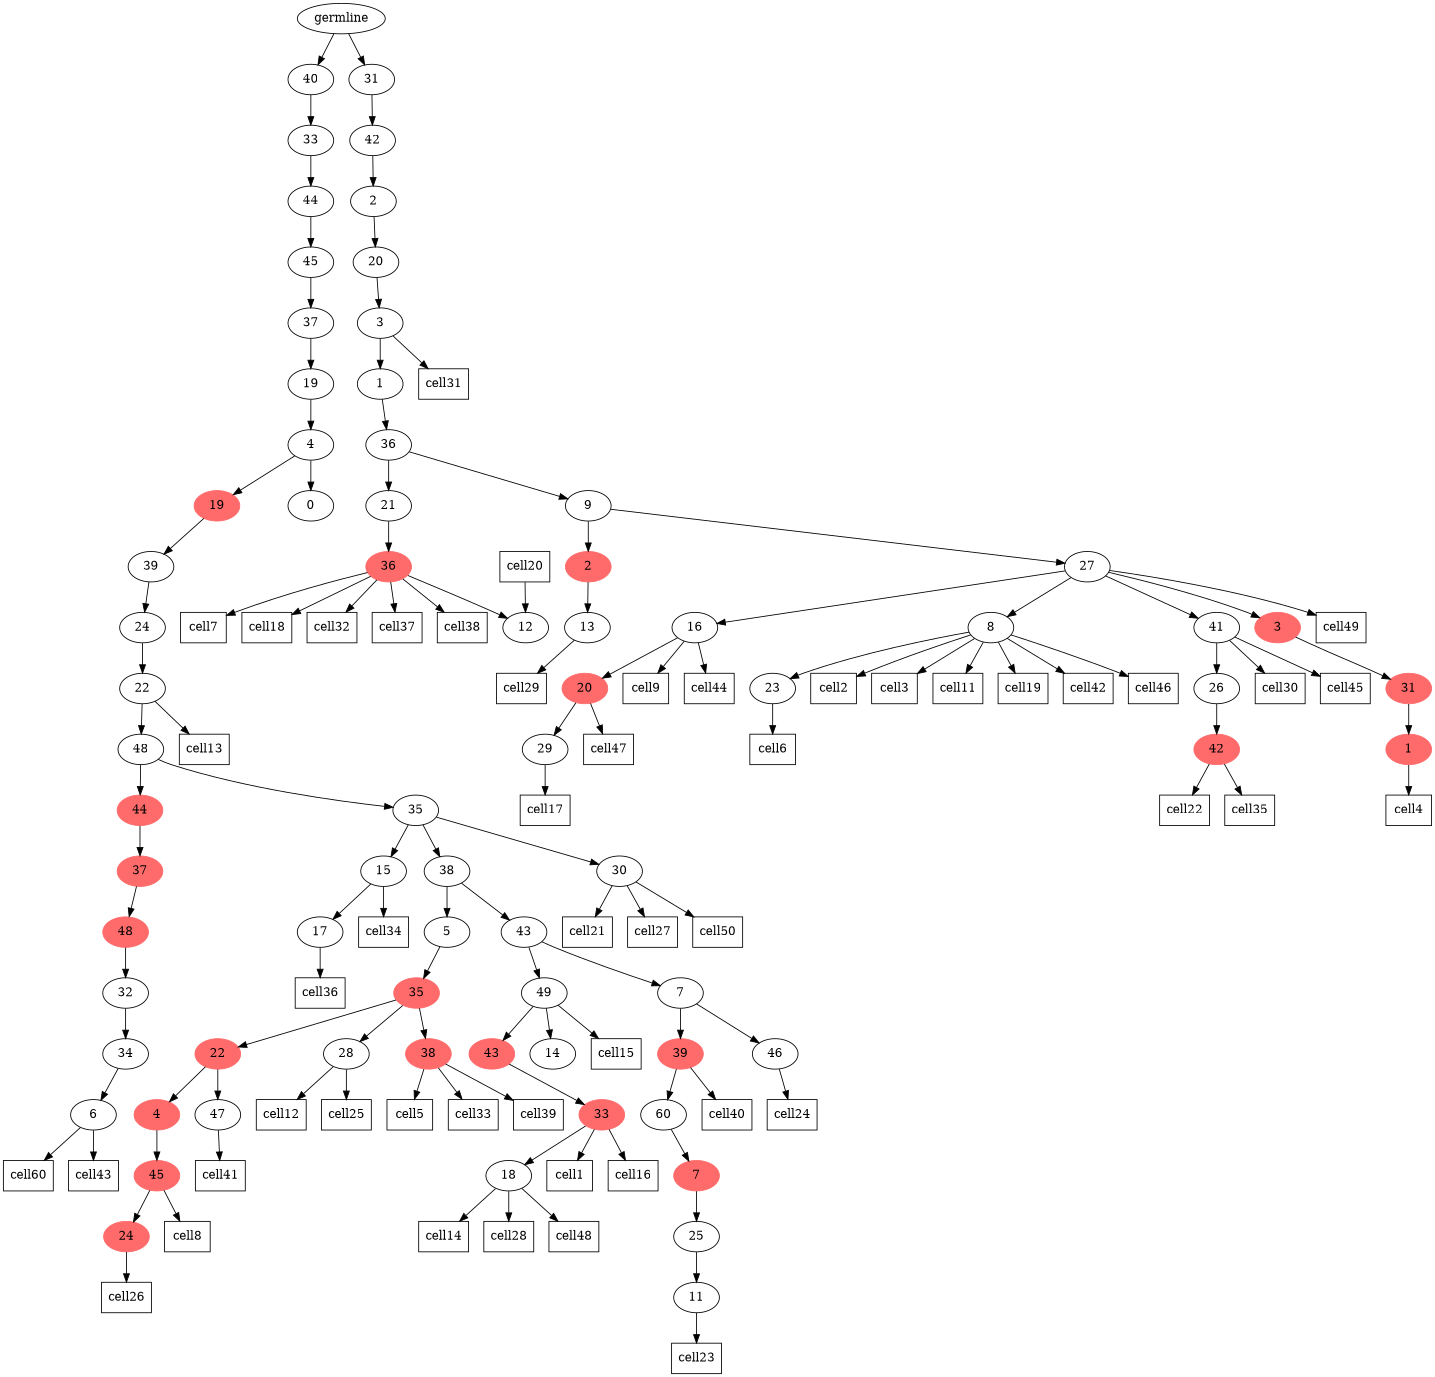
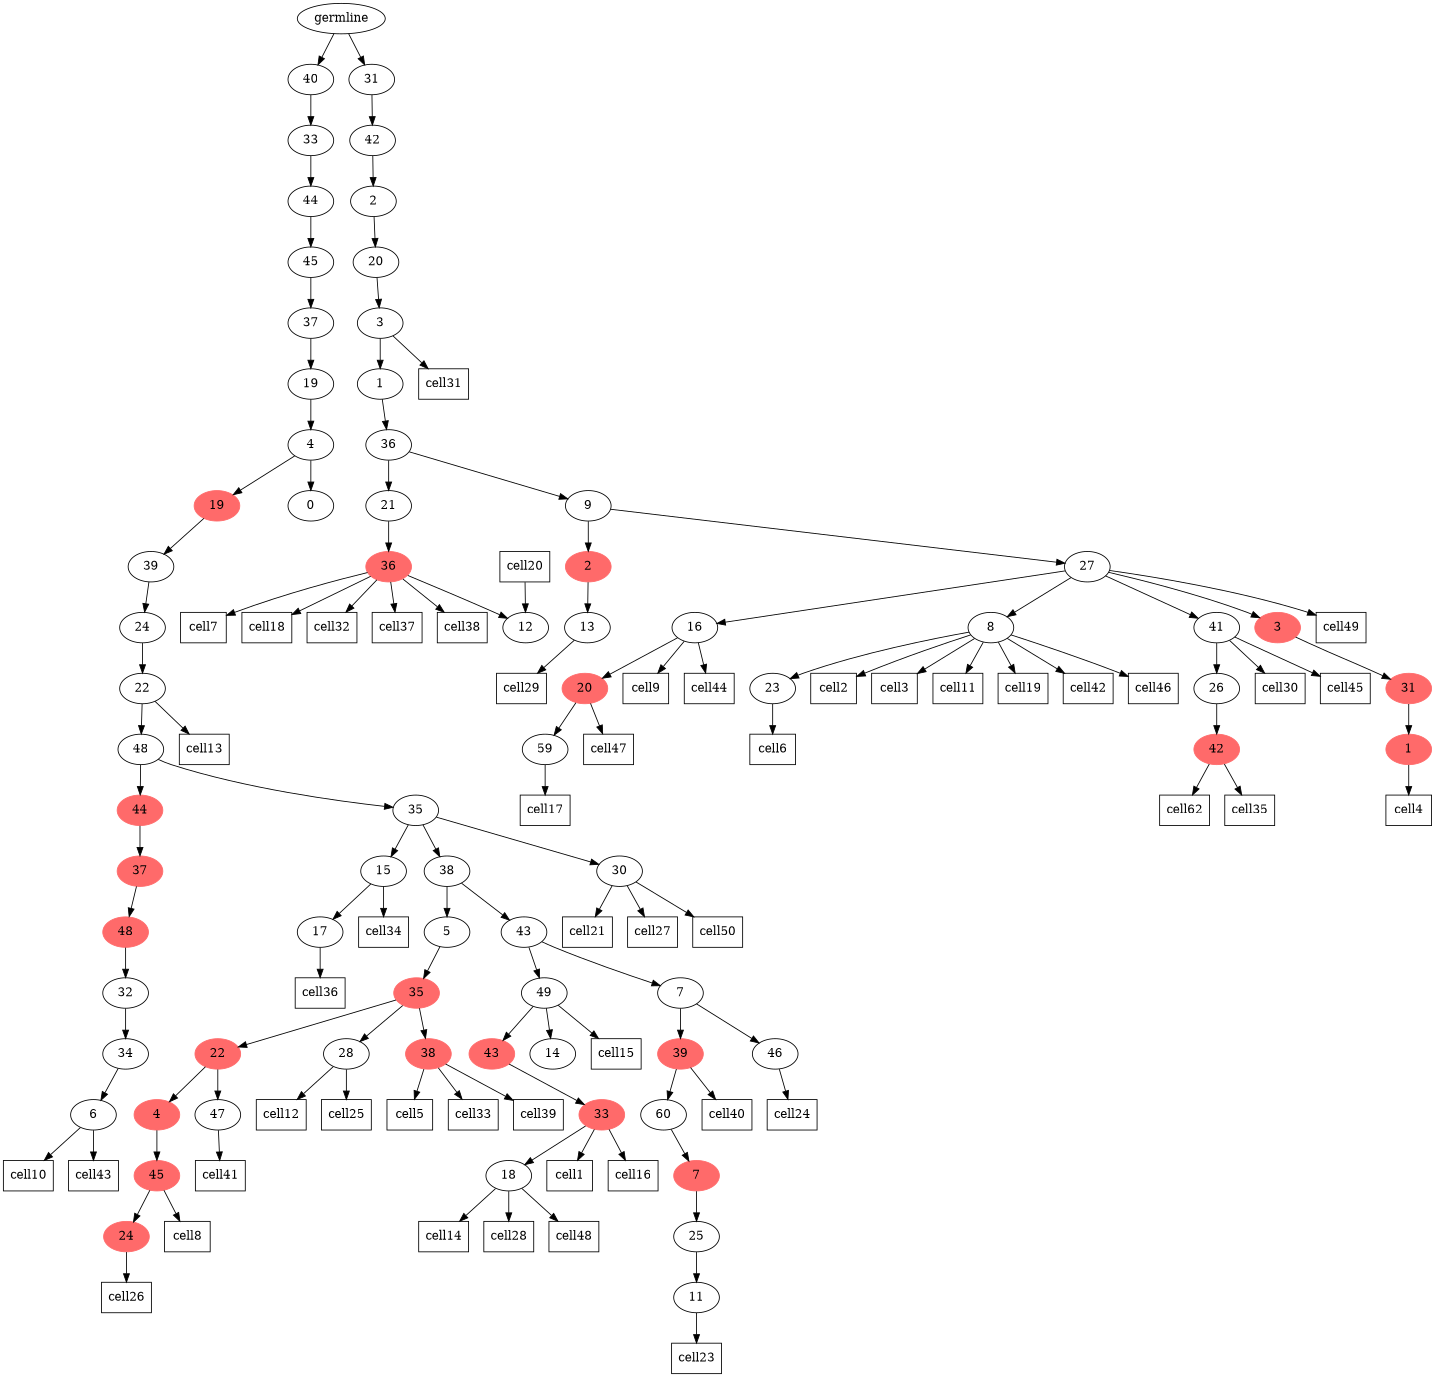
node "29": label "29" -> "59"
node "cell22": label "cell22" -> "cell62"
node "cell60": label "cell60" -> "cell10"
